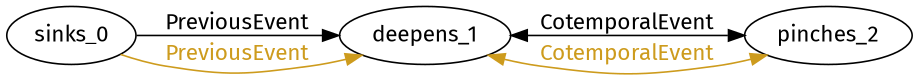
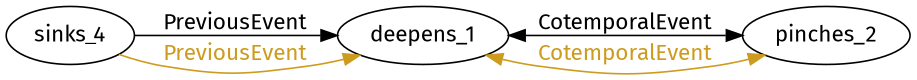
node "sinks_0": label "sinks_0" -> "sinks_4"
